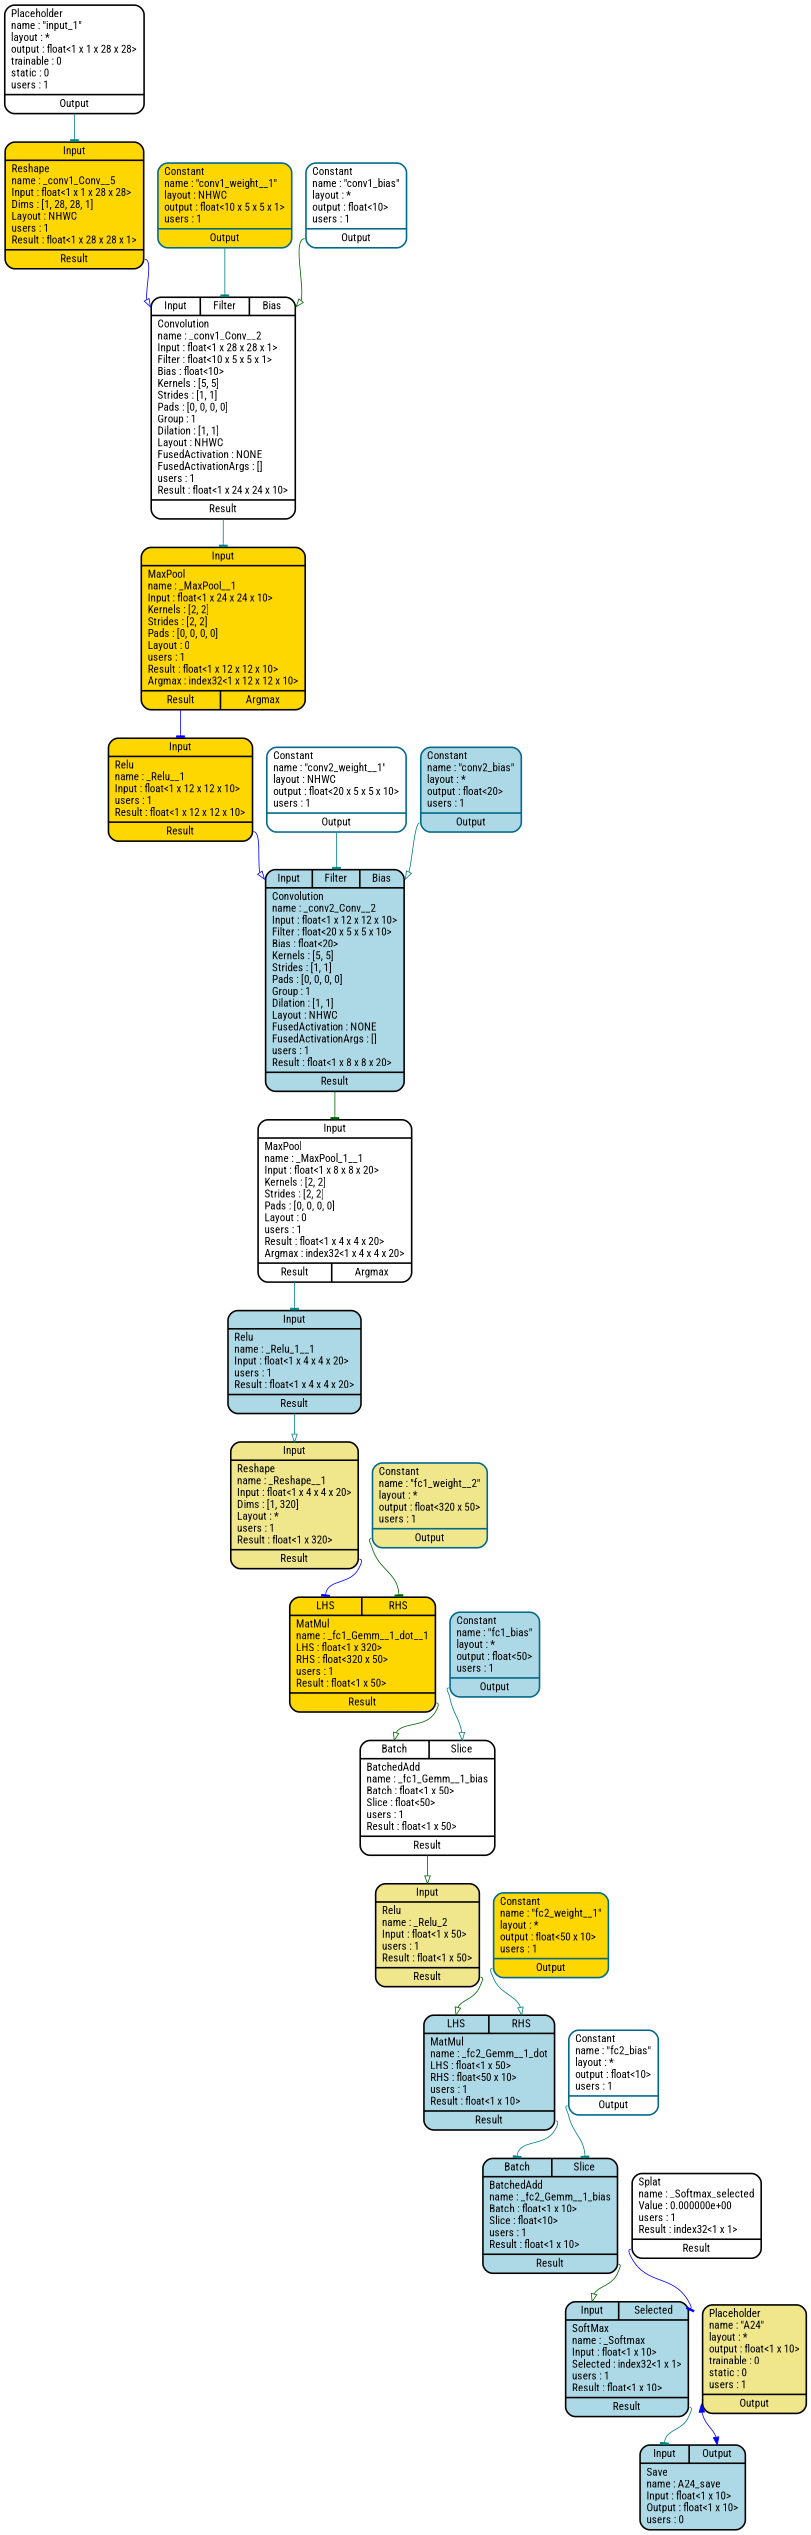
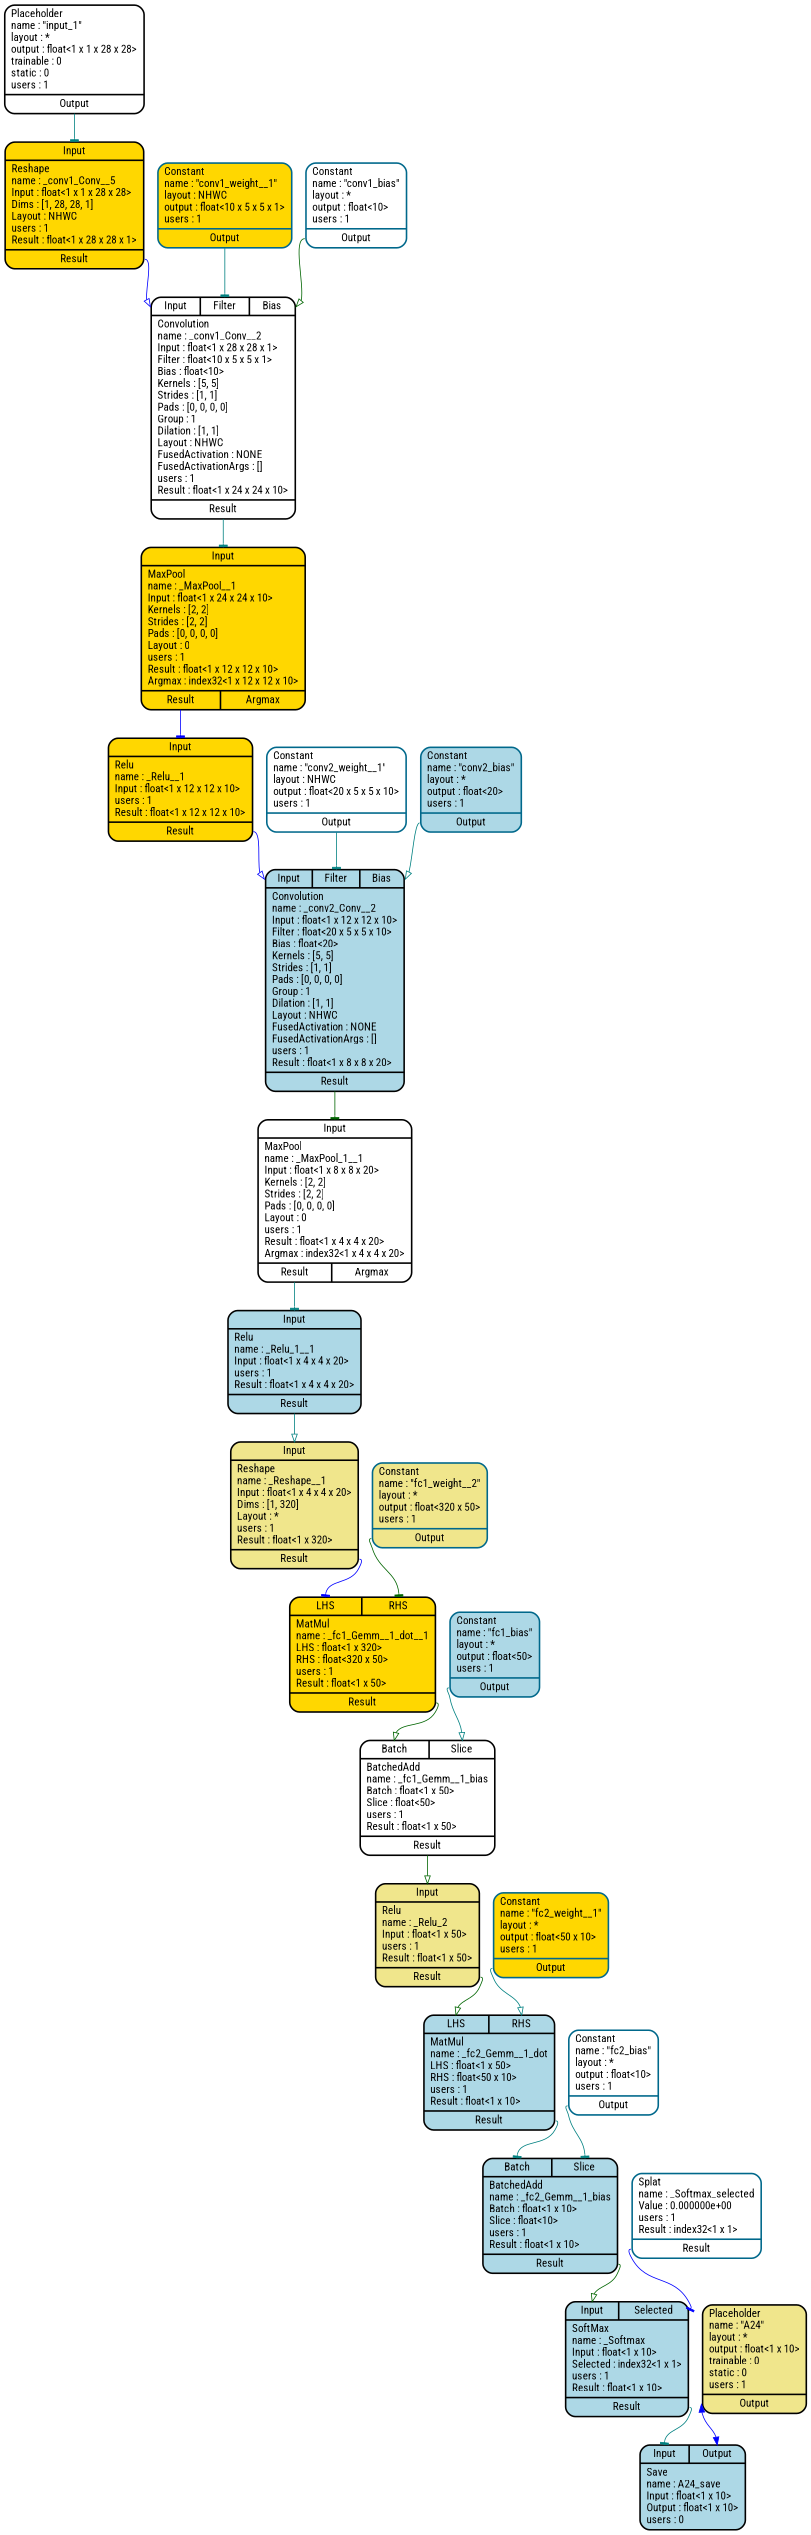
node "Splat": color black -> DeepSkyBlue4
